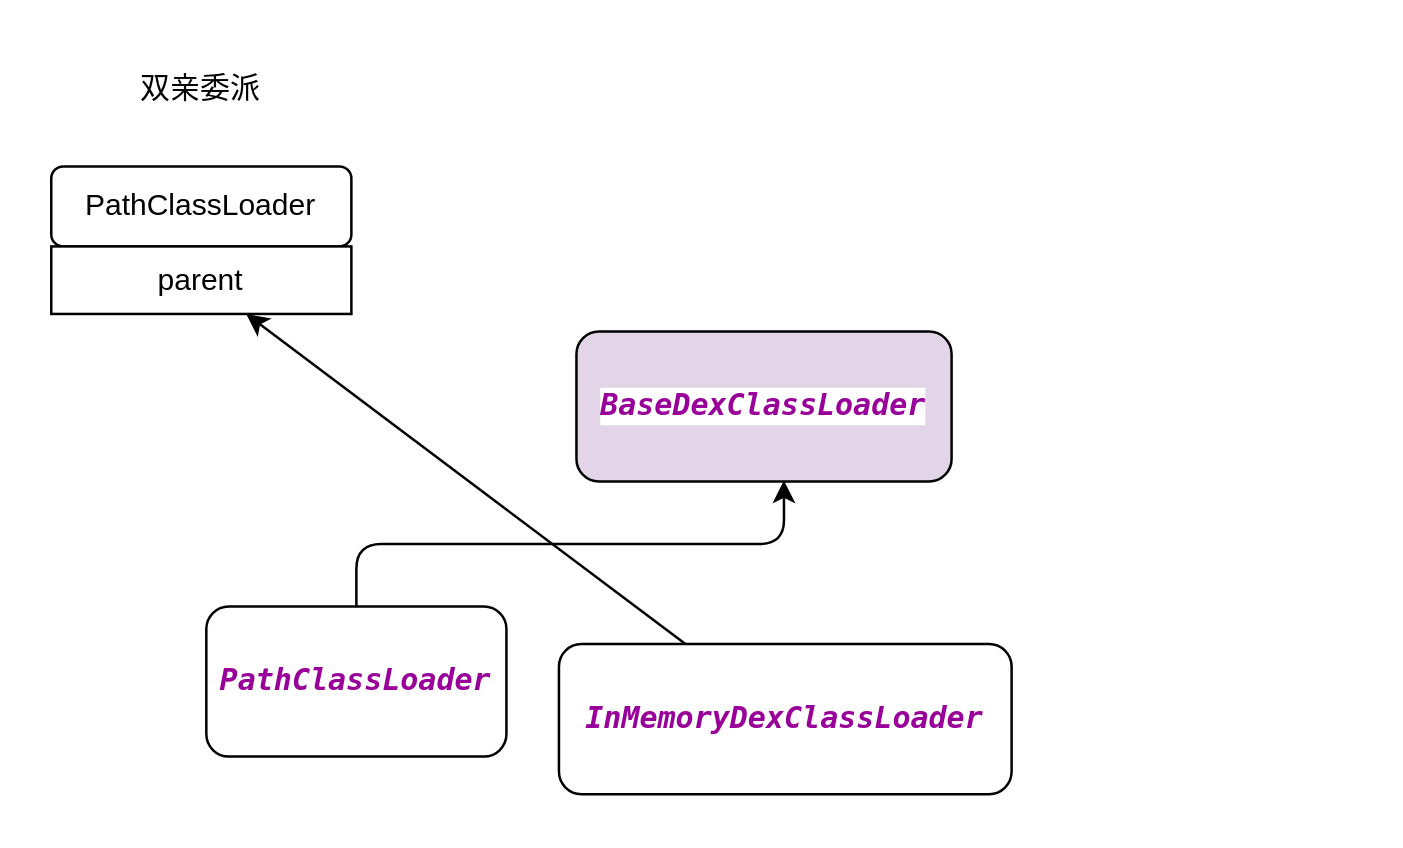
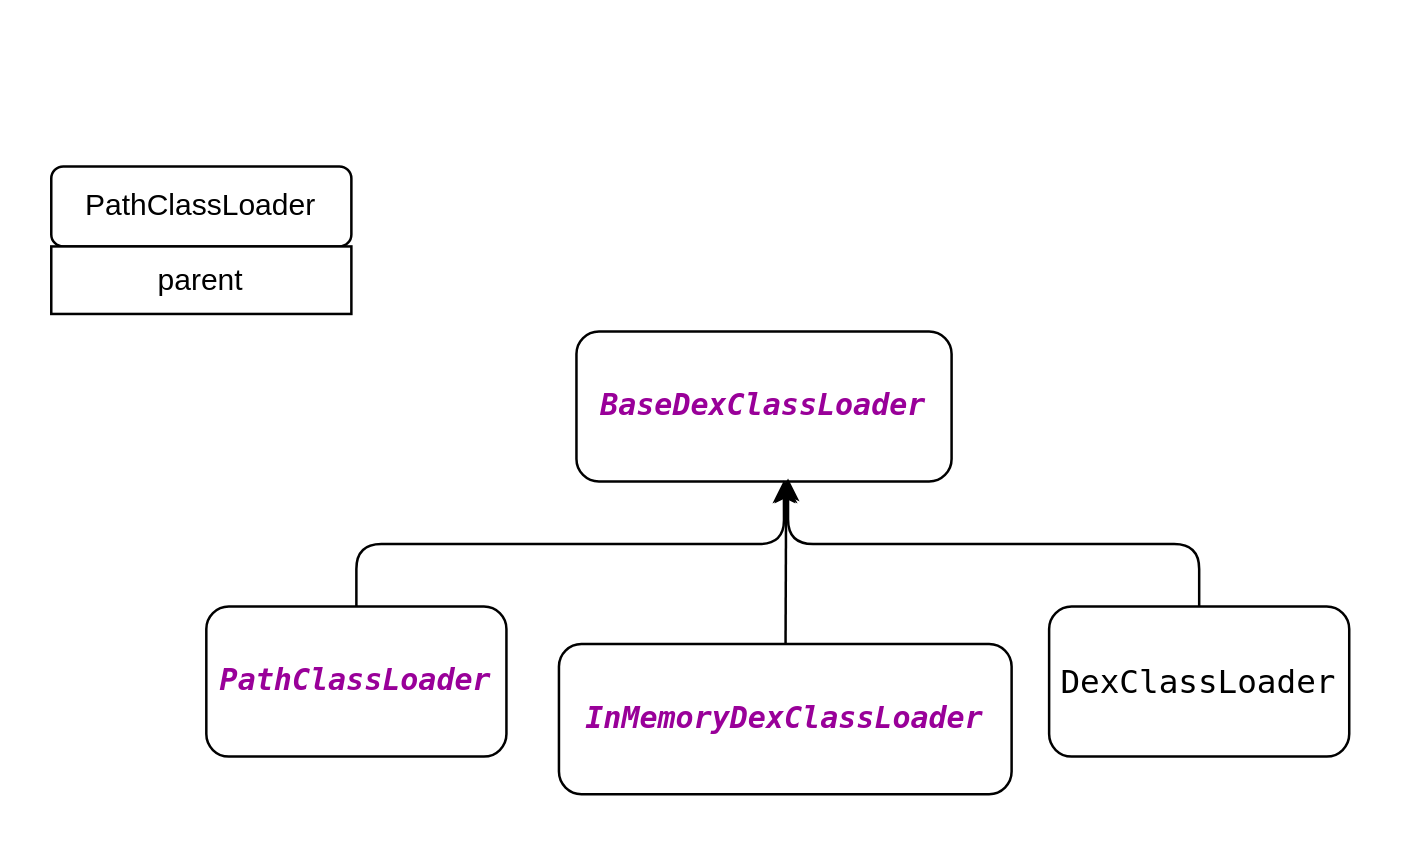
node "双亲委派": removed
node "BaseDexClassLoader": fillcolor #e1d5e7 -> #ffffff
edge "InMemoryDexClassLoader" -> "parent": now "InMemoryDexClassLoader" -> "BaseDexClassLoader"
edge "DexClassLoader" -> "BaseDexClassLoader": added
node "DexClassLoader": added
